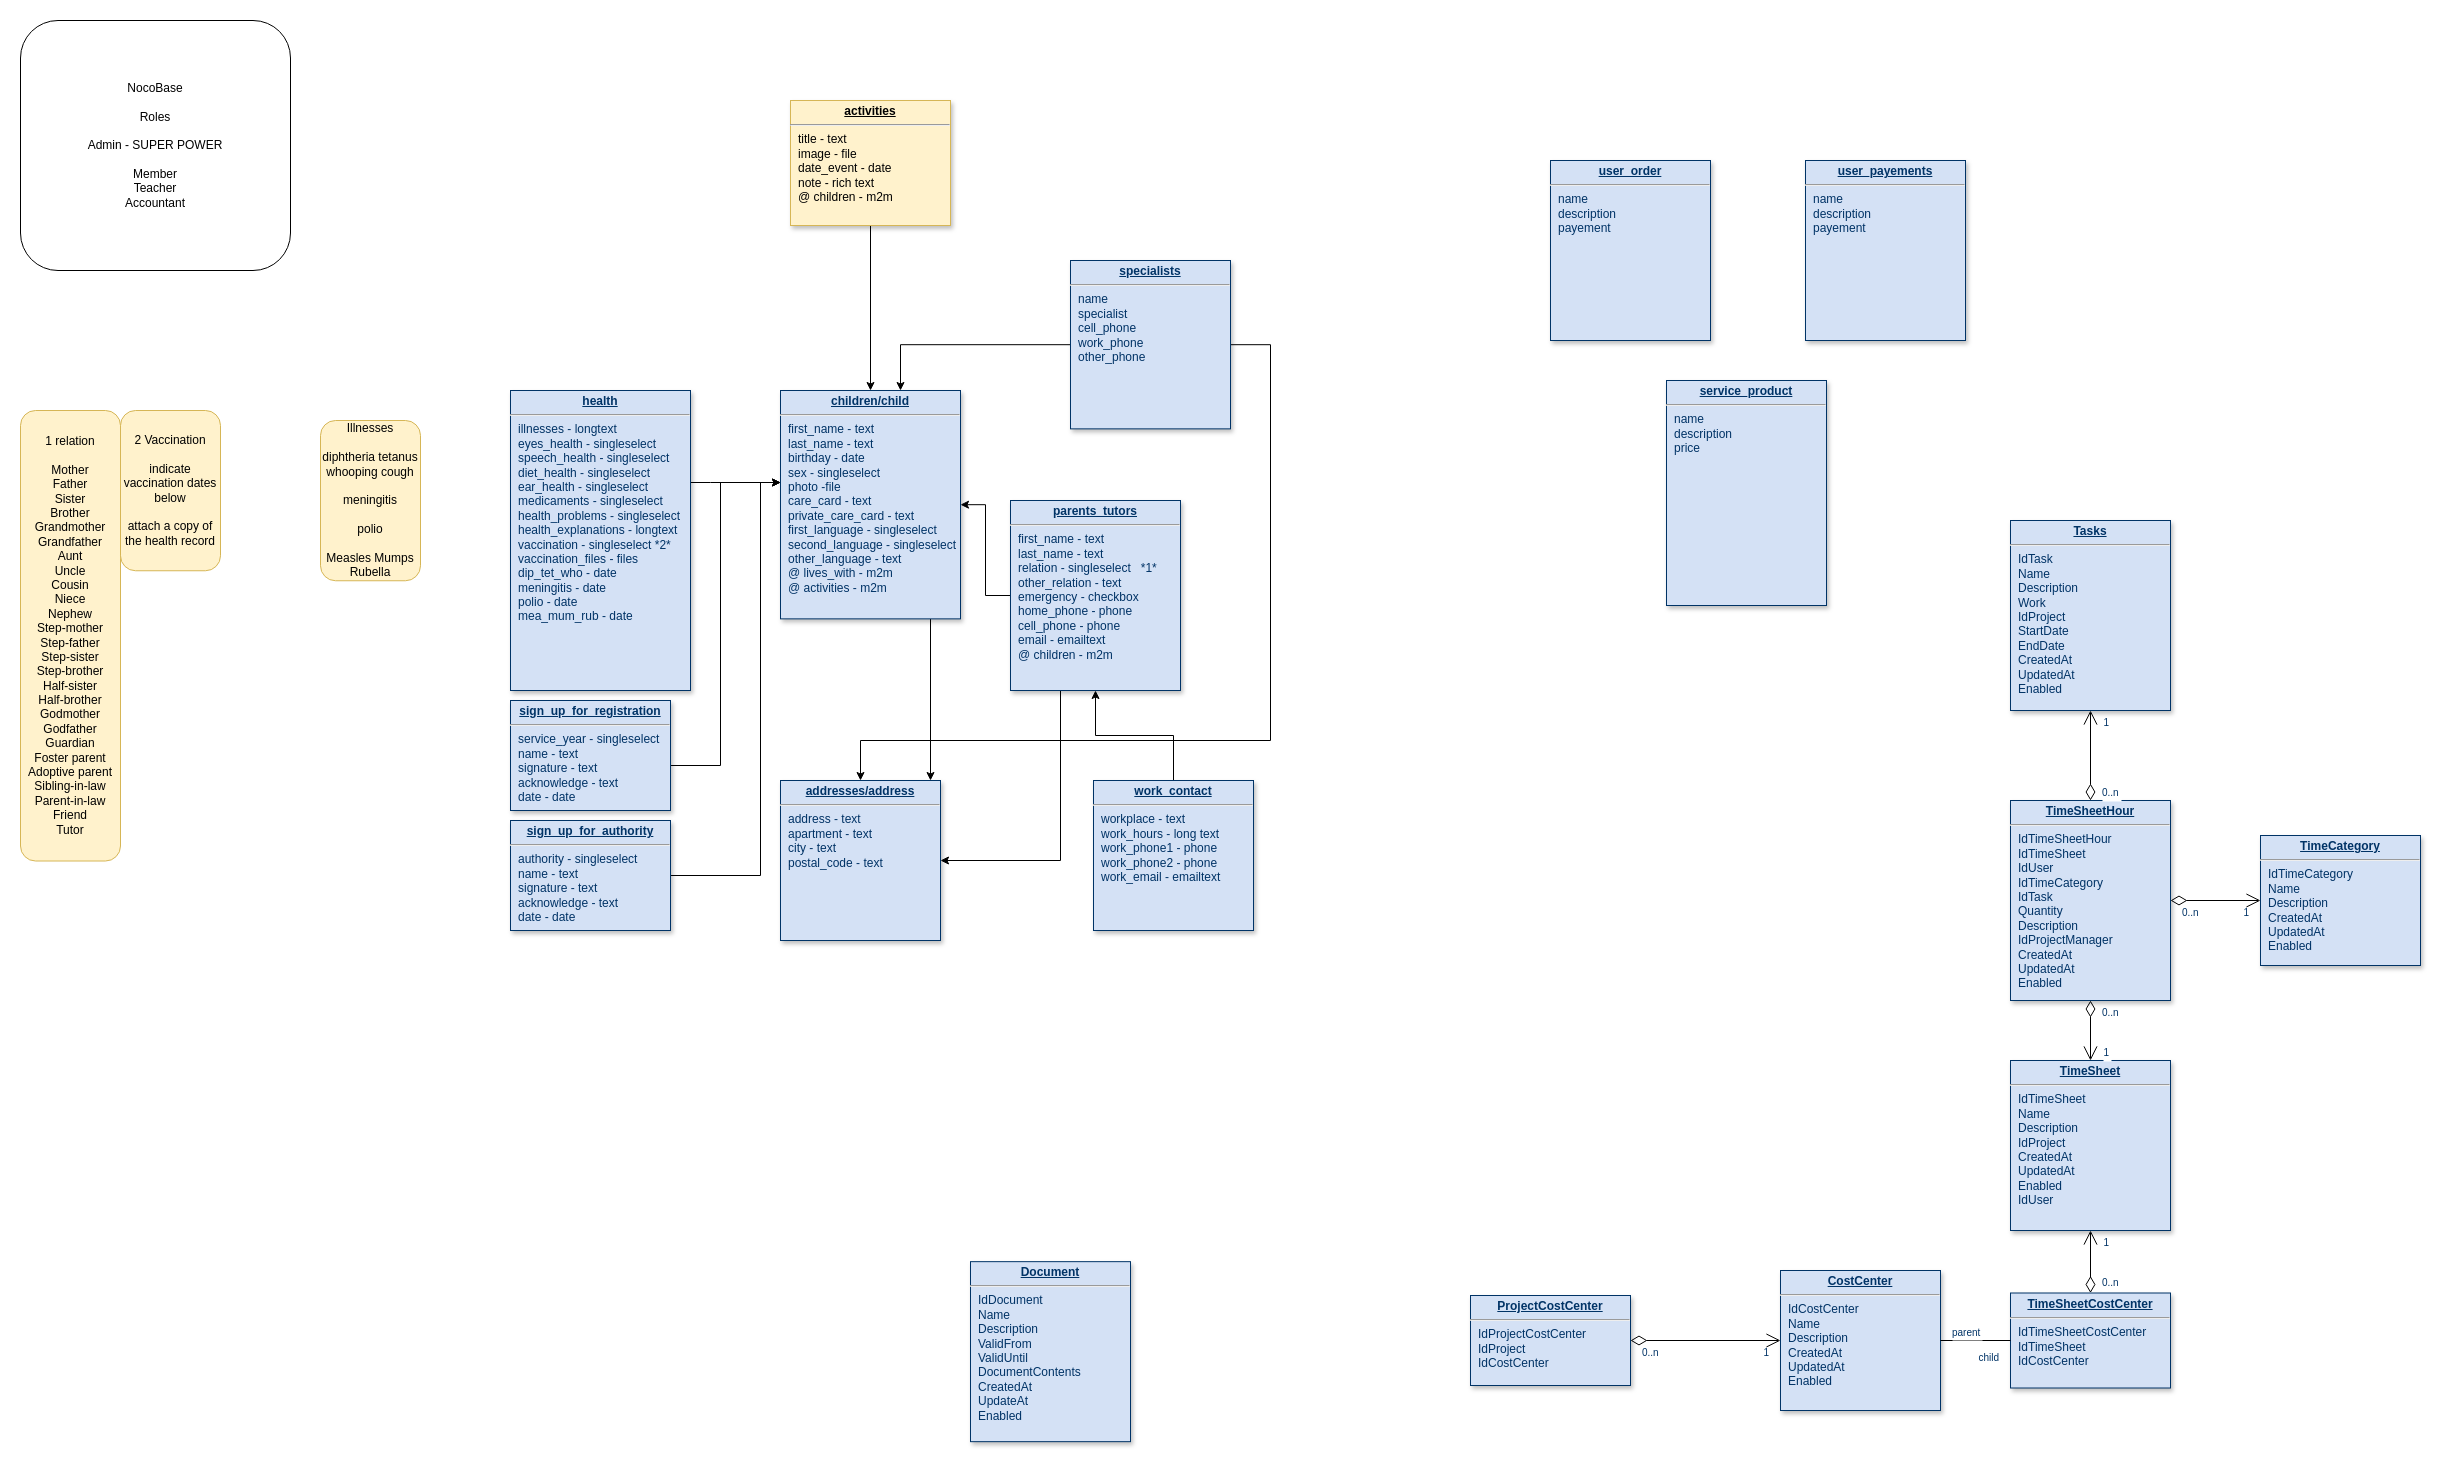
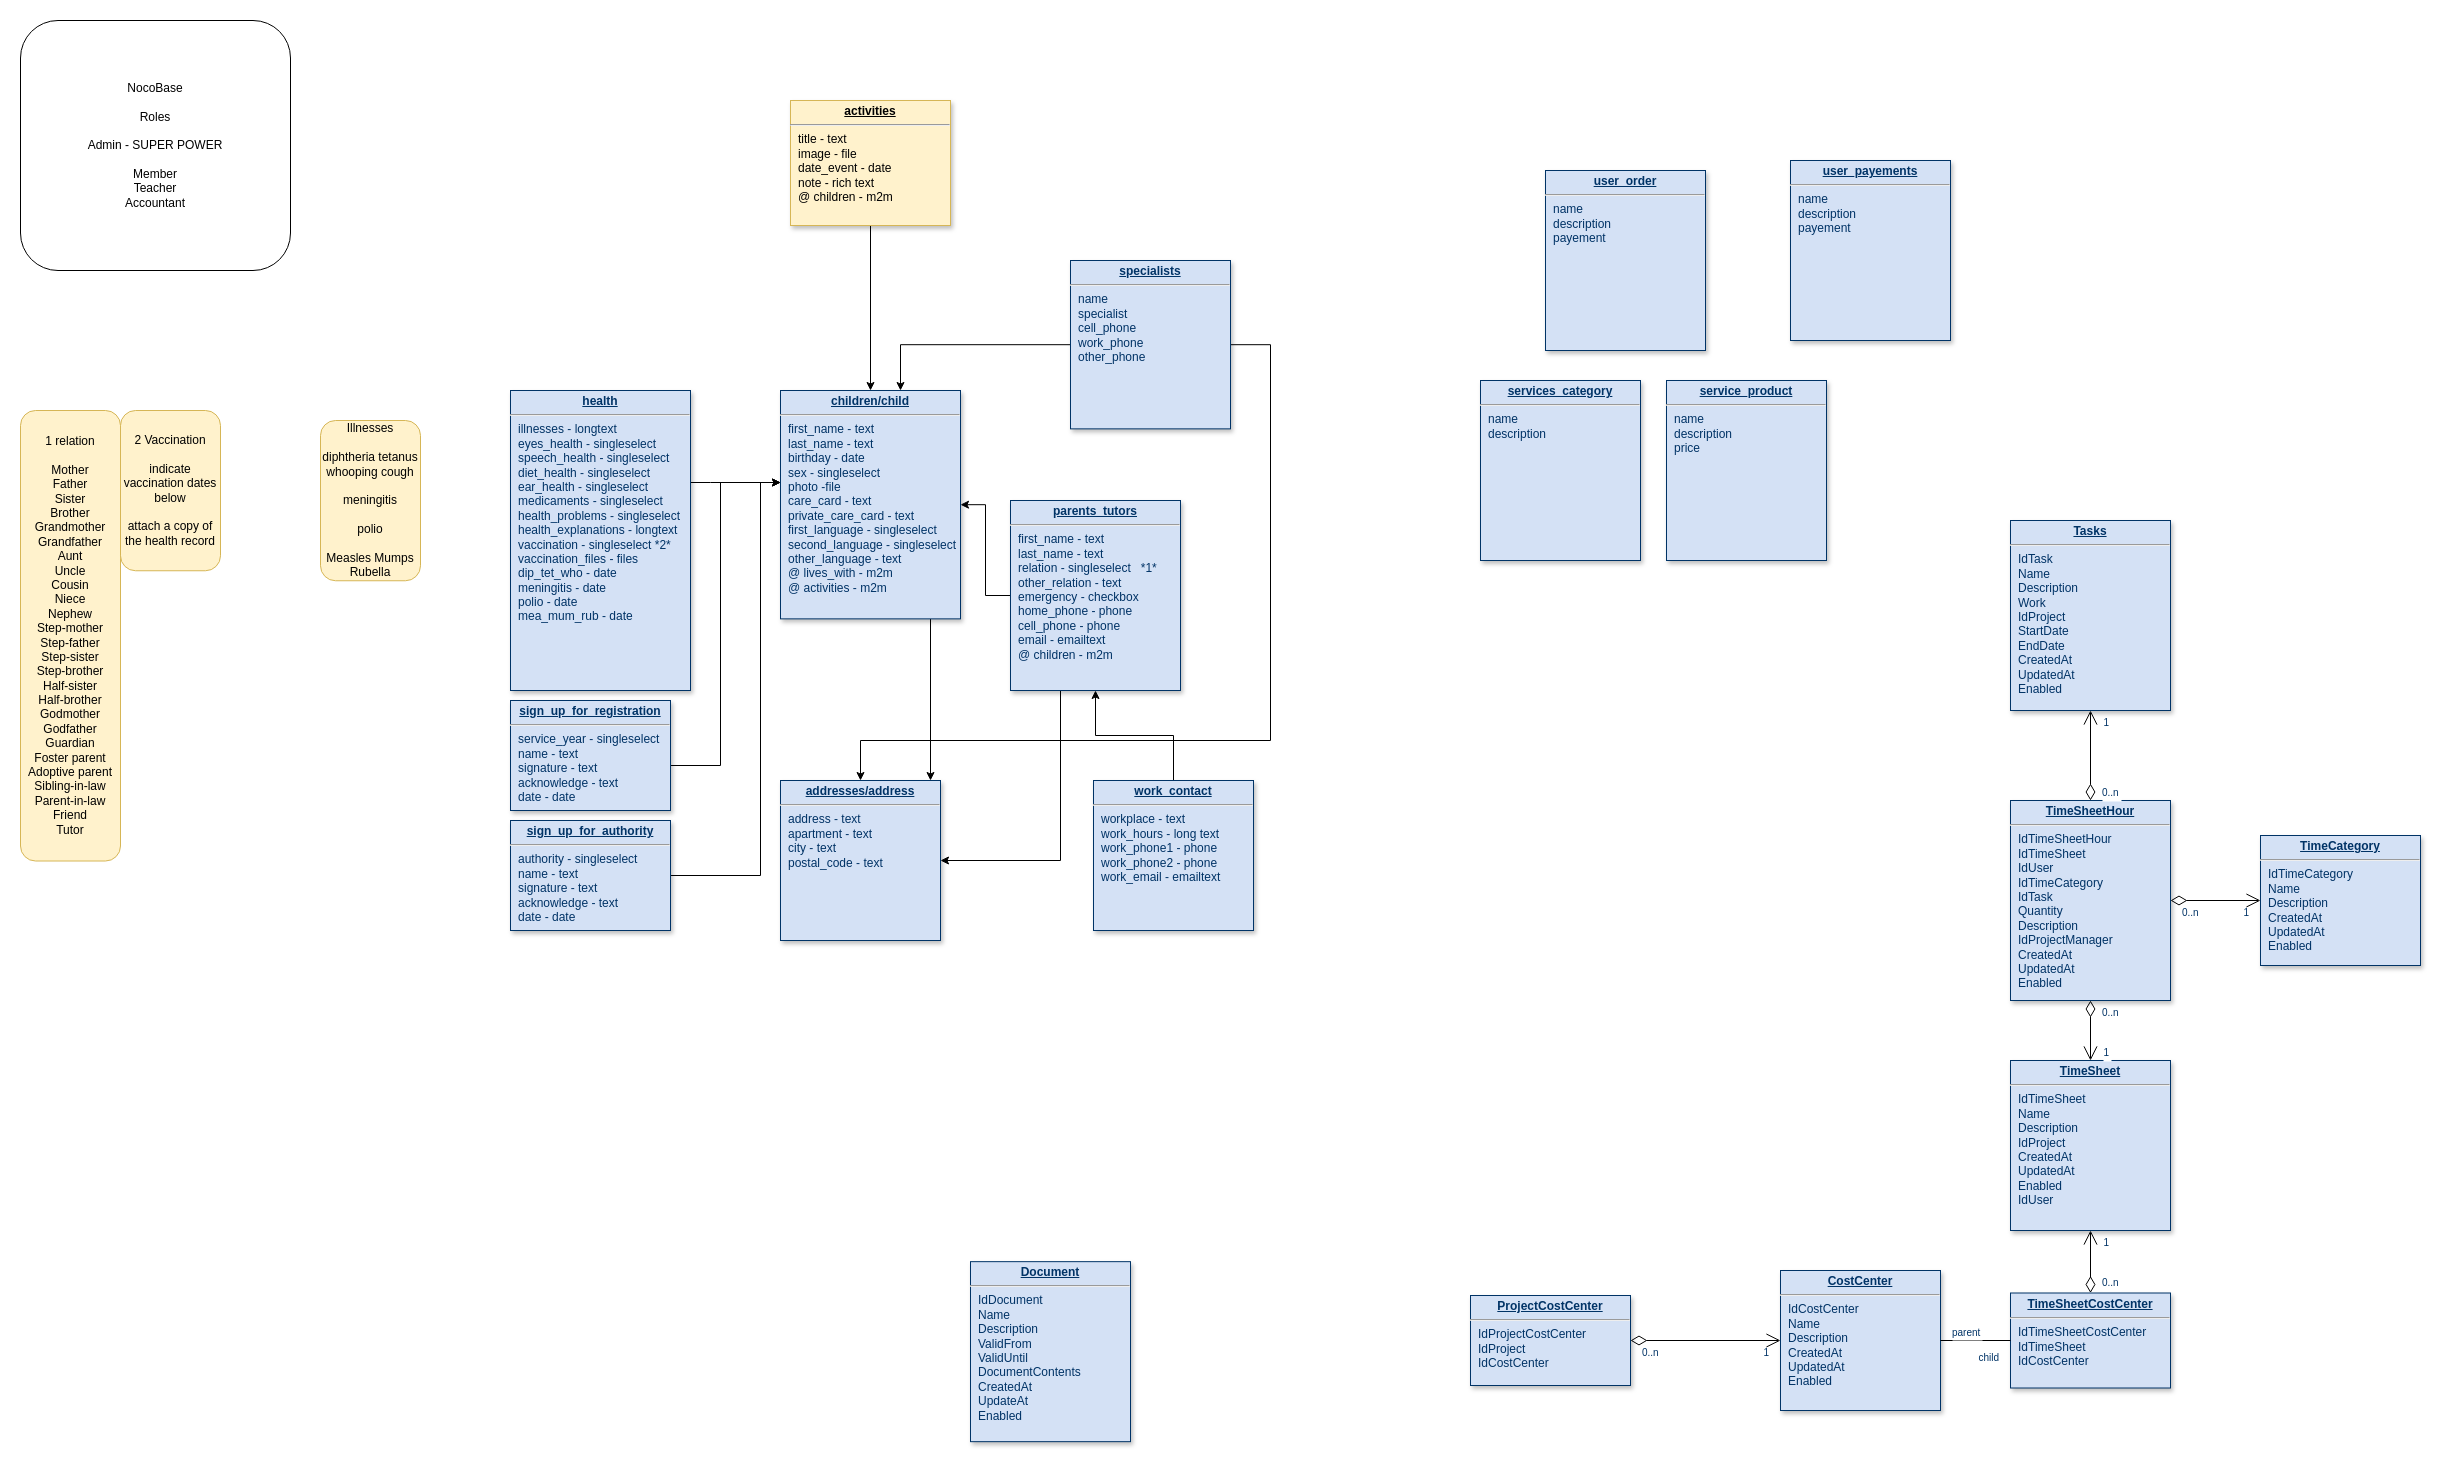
node "user_order name description payement": moved (1631, 251) -> (1626, 261)
node "user_payements name description payement": moved (1886, 251) -> (1871, 251)
node "services_category name description": added
node "service_product name description price": size 160x225 -> 160x180
